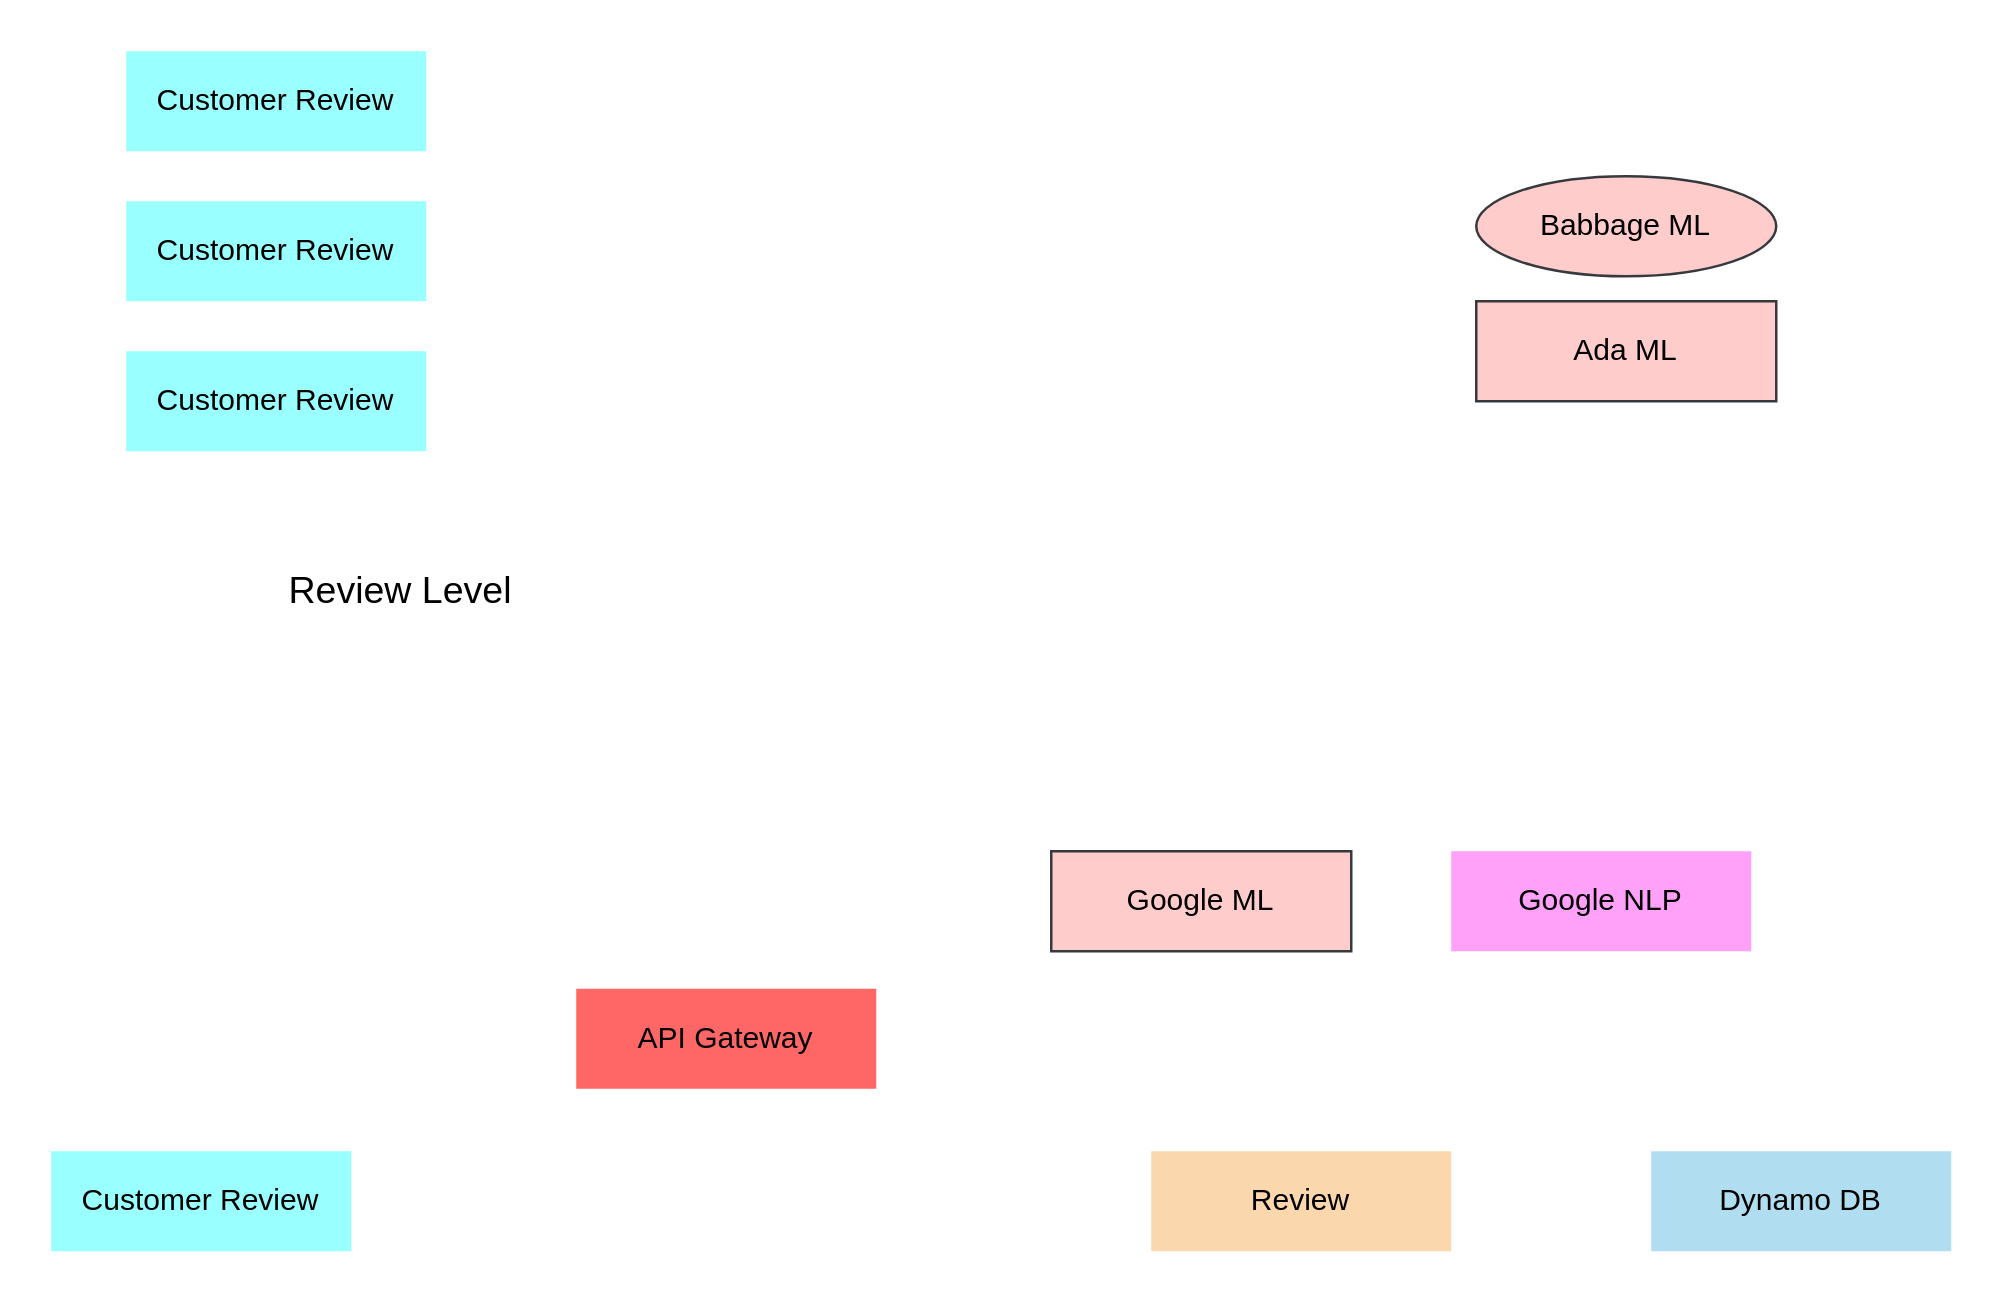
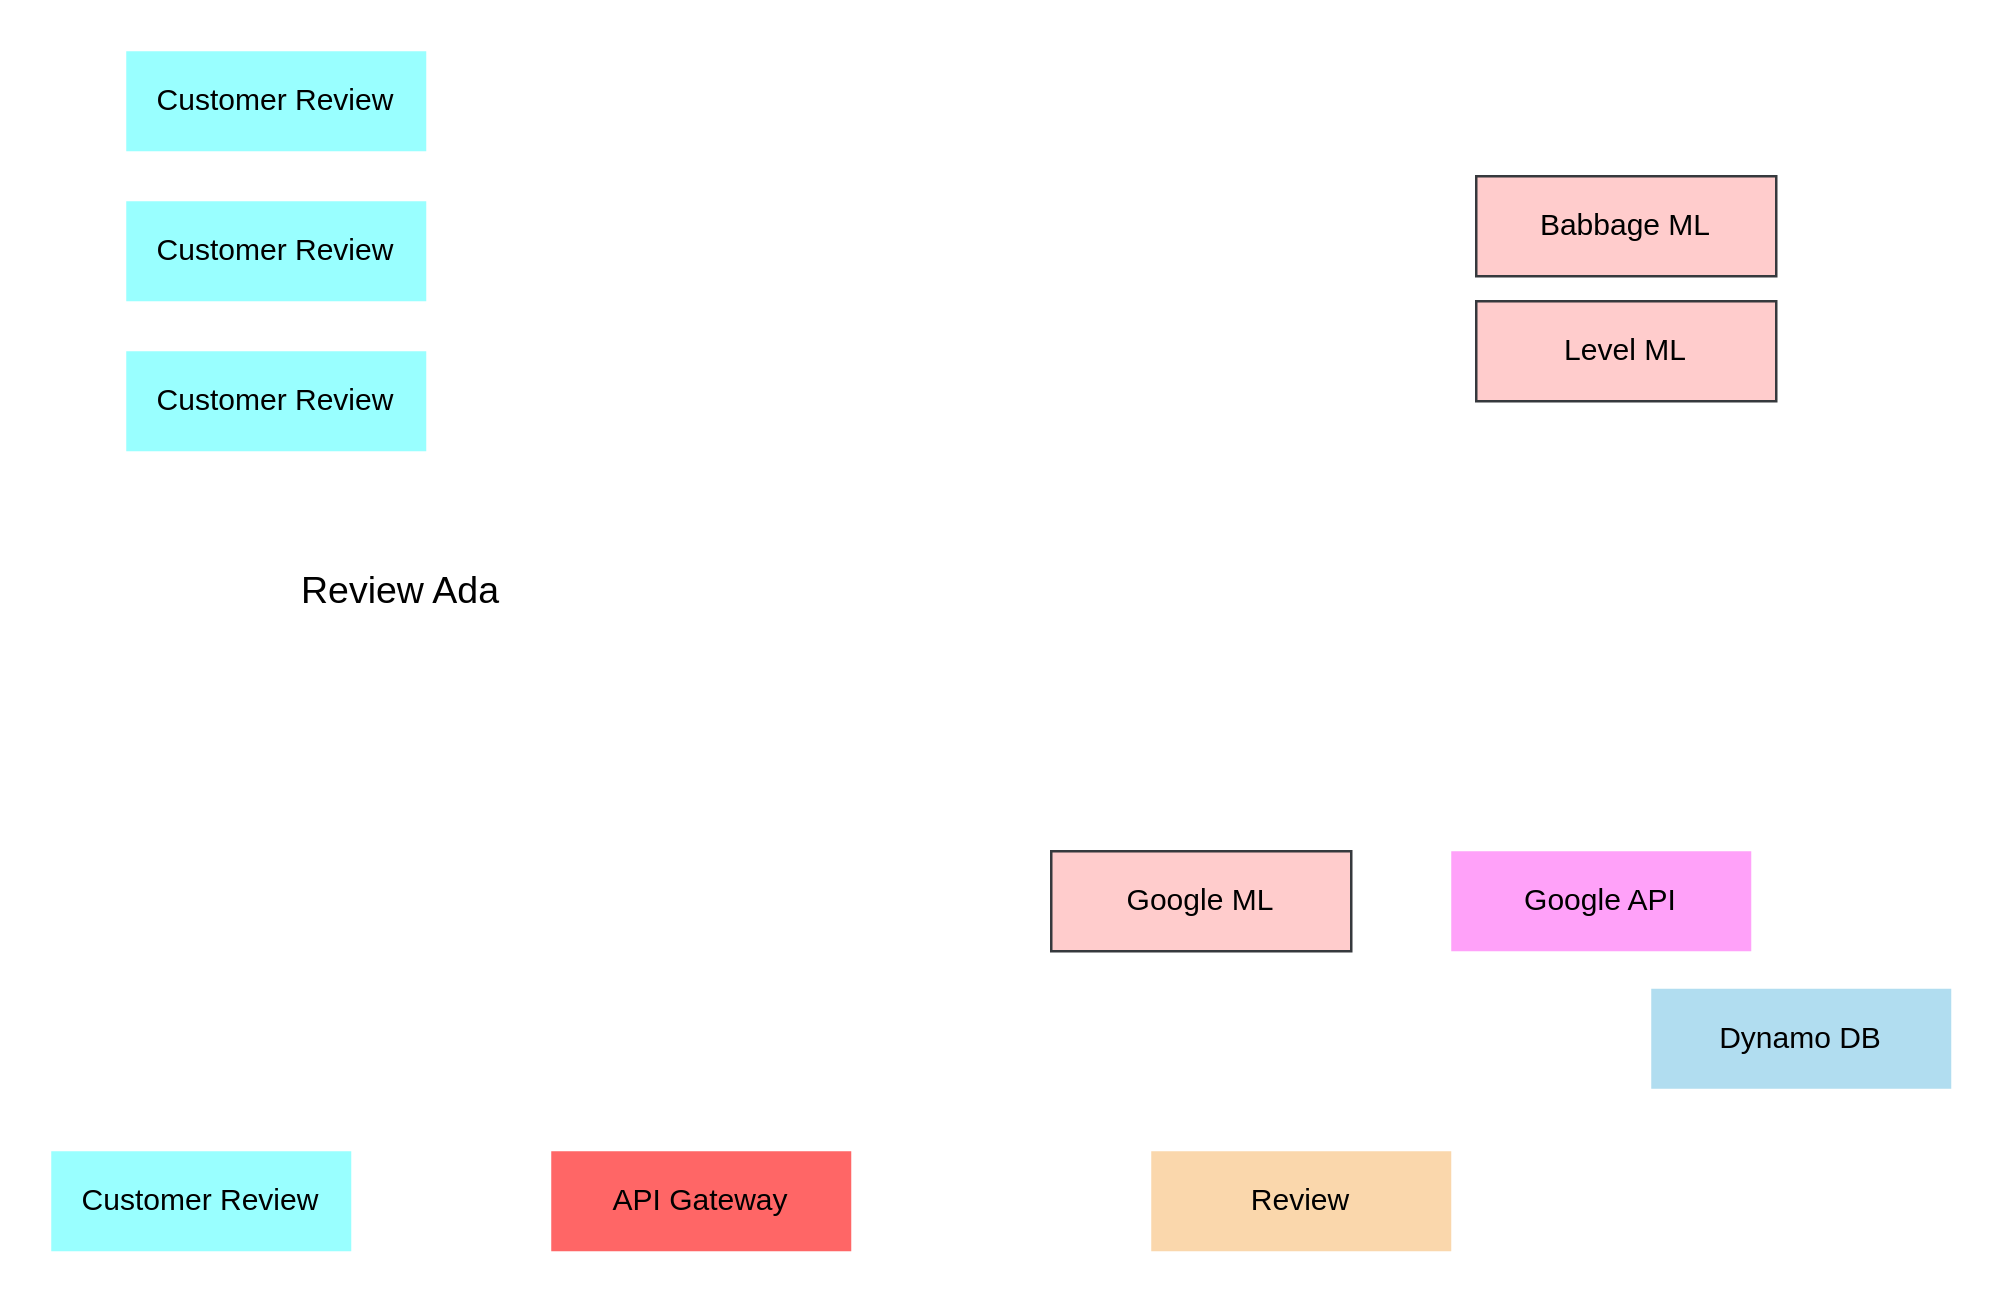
node "Babbage ML": shape ellipse -> rectangle
node "Ada ML": label "Ada ML" -> "Level ML"
node "Review Level": label "Review Level" -> "Review Ada"
node "Google NLP": label "Google NLP" -> "Google API"
node "API Gateway": moved (726, 1039) -> (701, 1201)
node "Dynamo DB": moved (1801, 1201) -> (1801, 1039)
